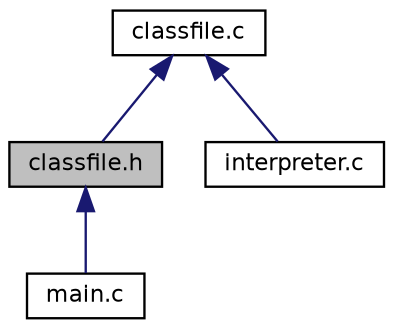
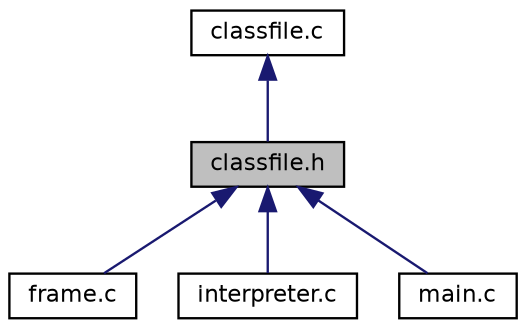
edge "interpreter.c" -> "classfile.c": now "interpreter.c" -> "classfile.h"
node "frame.c": added
